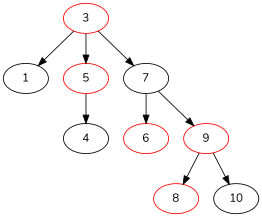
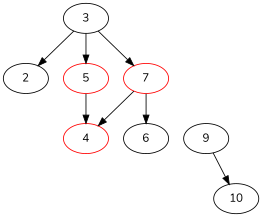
node "3": color red -> black
node "1": label "1" -> "2"
node "7": color black -> red
edge "7" -> "9": now "7" -> "4"
node "4": color black -> red
node "6": color red -> black
node "9": color red -> black
node "8": removed
